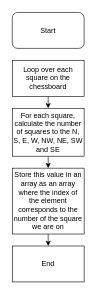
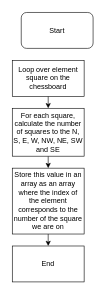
node "Start": moved (48, 30) -> (57, 30)
node "Loop over each square on the chessboard": label "Loop over each square on the chessboard" -> "Loop over element square on the chessboard"
